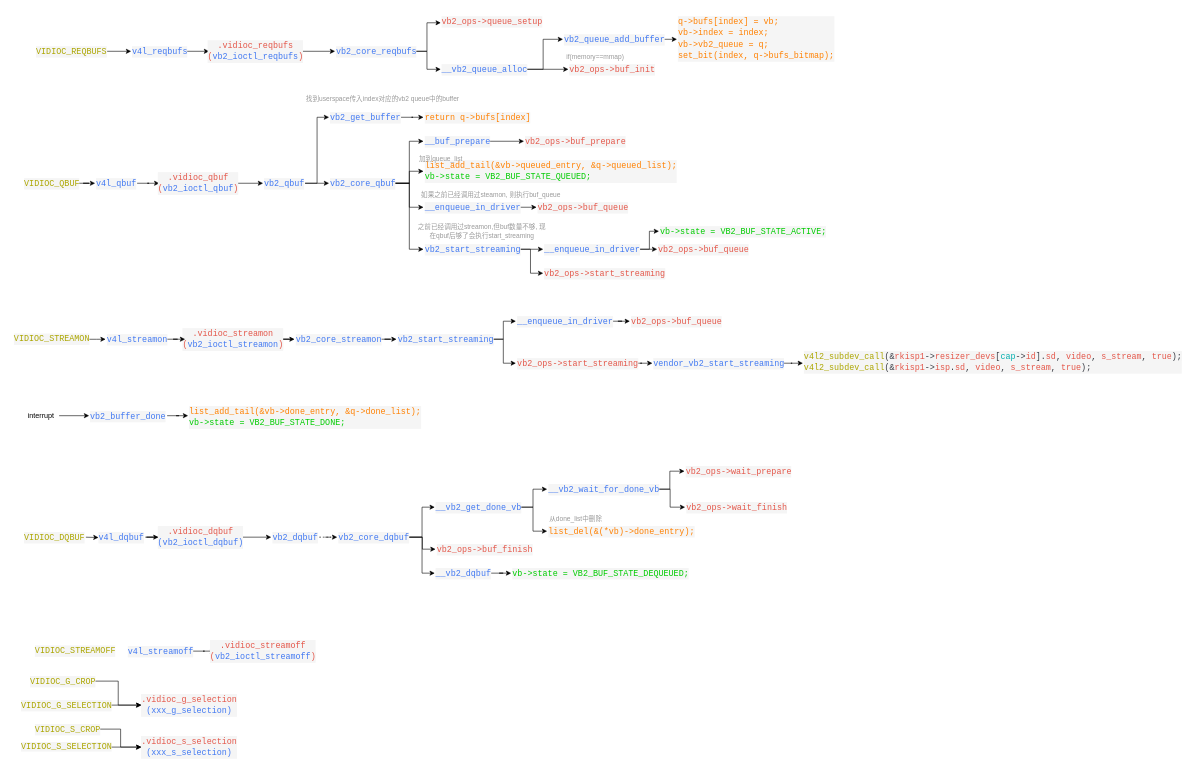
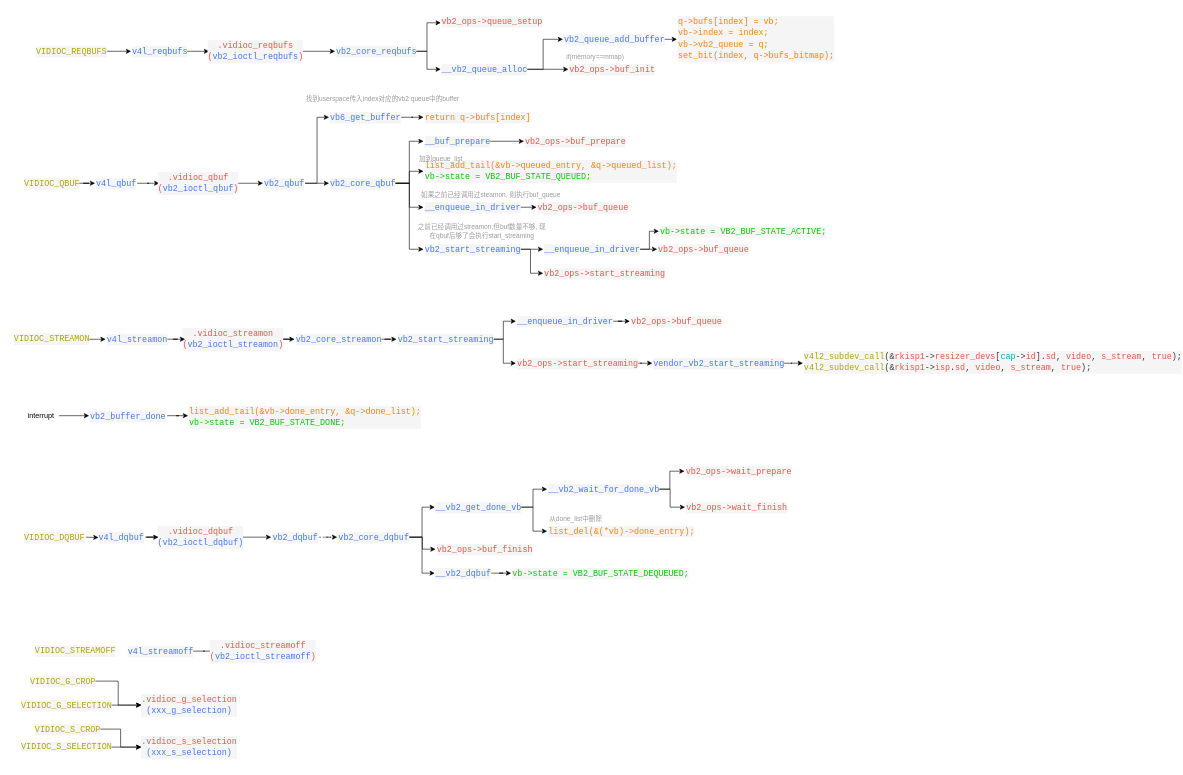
node "vb2_get_buffer": label "vb2_get_buffer" -> "vb6_get_buffer"
